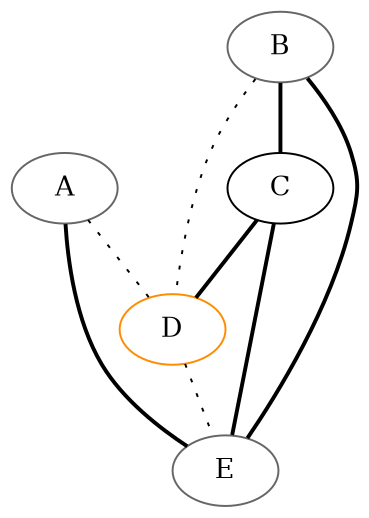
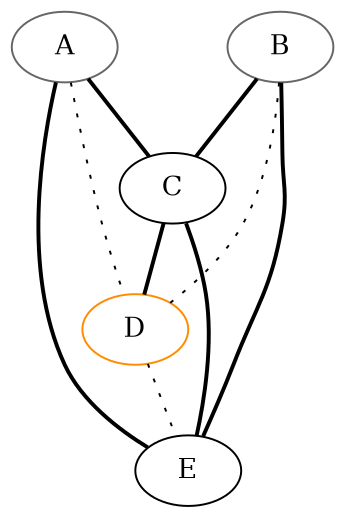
edge "A" -- "C": added
node "E": color gray40 -> black
